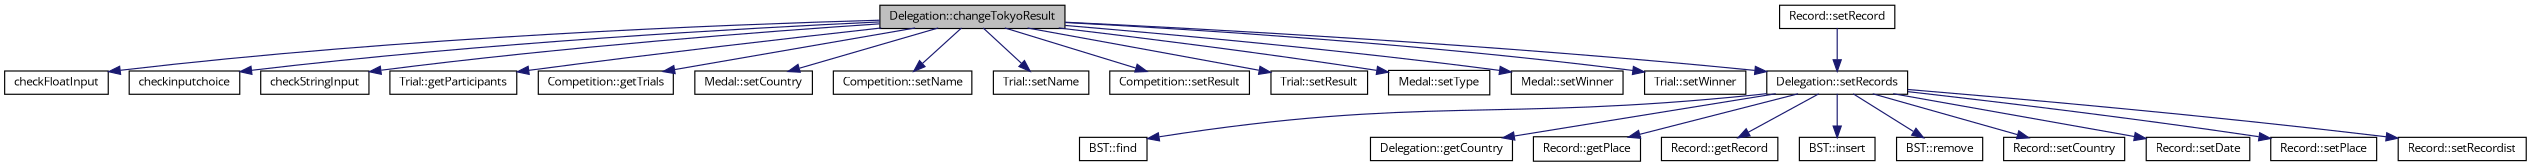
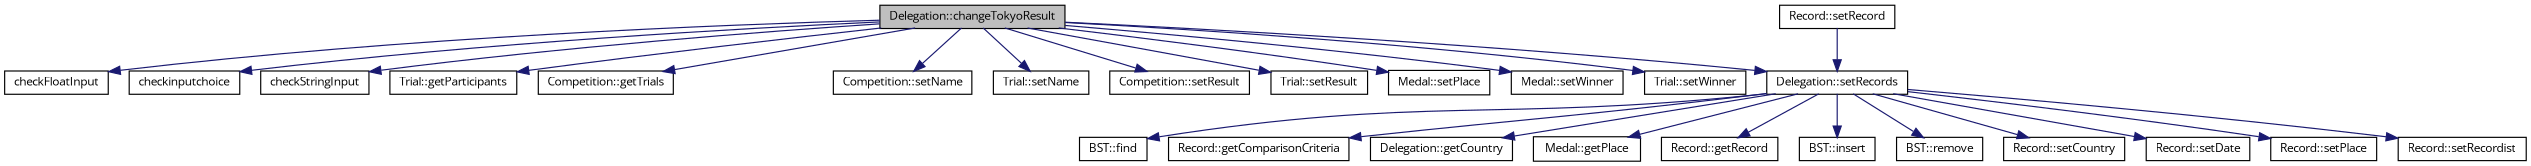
node "Medal::setCountry": removed
node "Medal::setType": label "Medal::setType" -> "Medal::setPlace"
node "Record::getComparisonCriteria": added
node "Record::getPlace": label "Record::getPlace" -> "Medal::getPlace"
